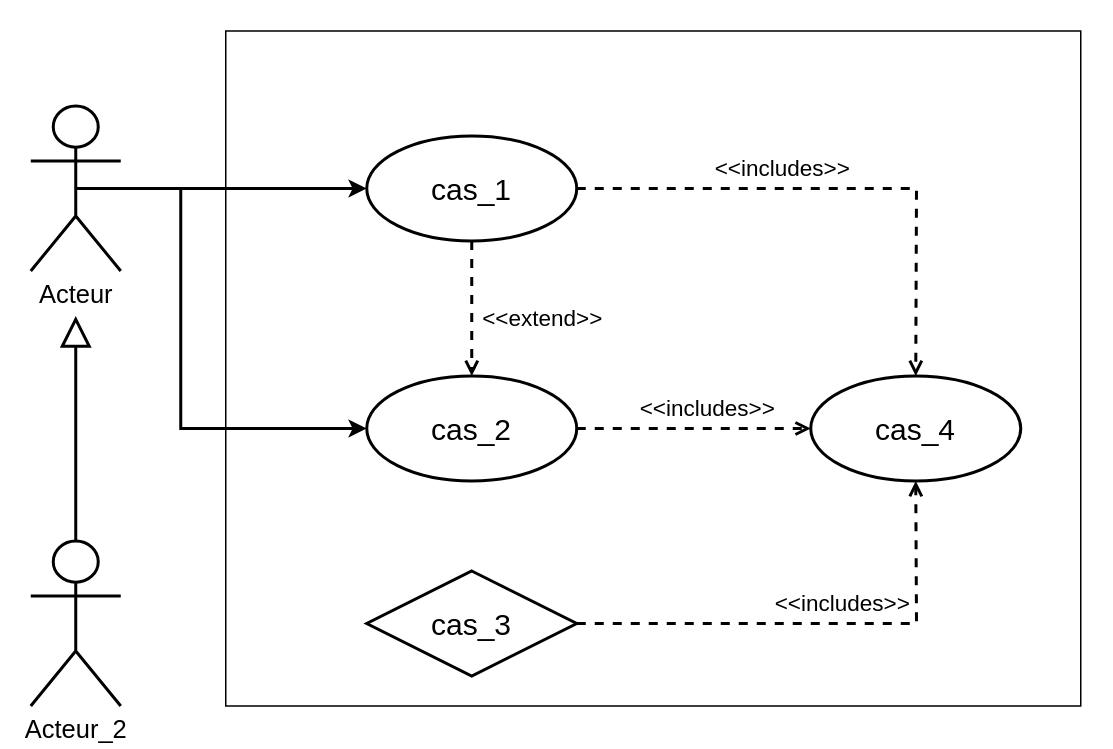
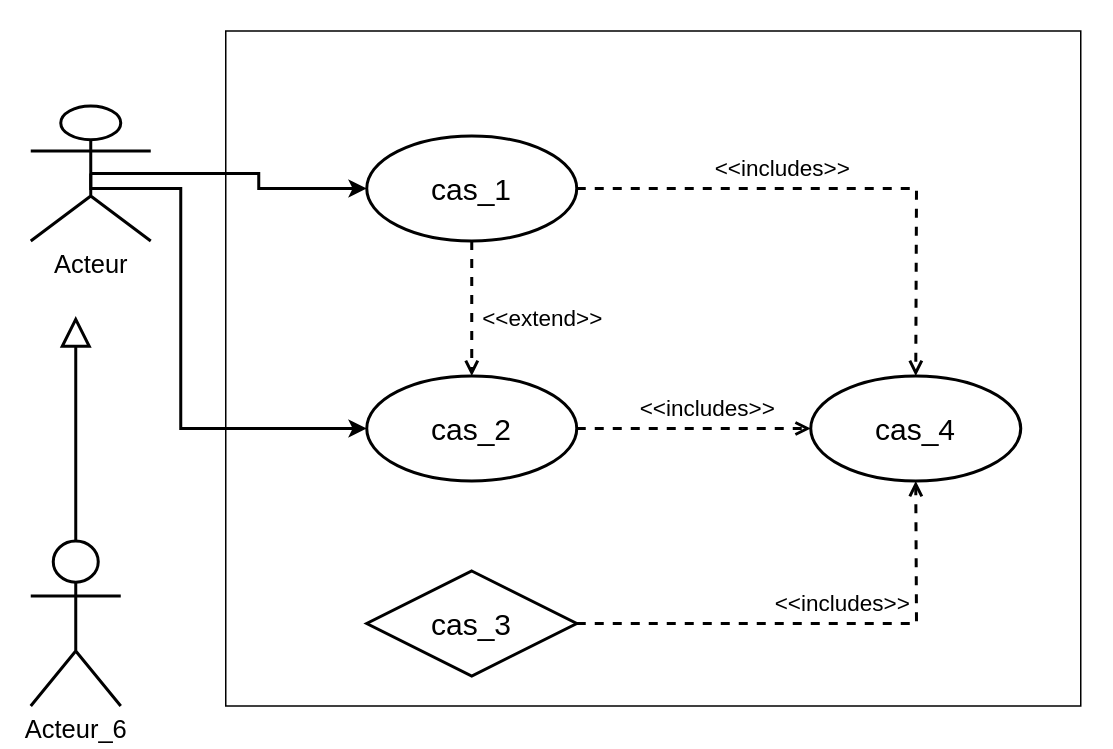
node "Acteur": size 90x165 -> 120x135
node "Acteur_2": label "Acteur_2" -> "Acteur_6"
